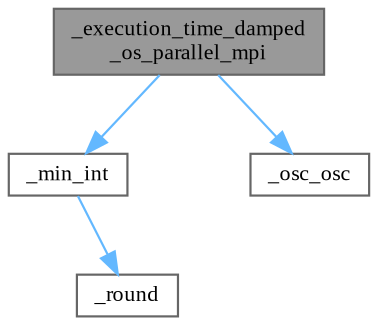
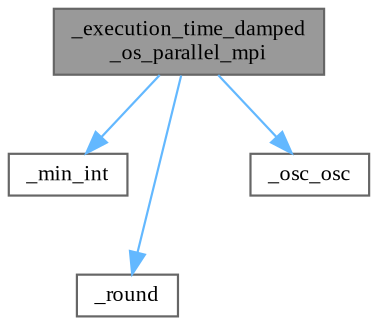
edge "_min_int" -> "_round": now "_execution_time_damped _os_parallel_mpi" -> "_round"
